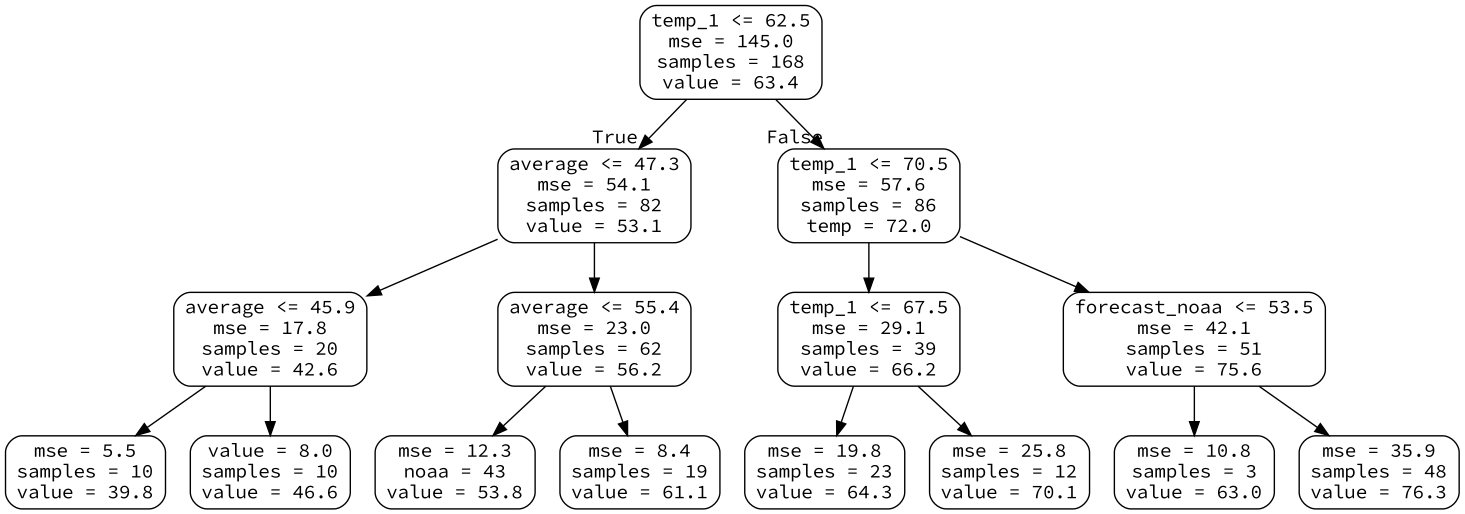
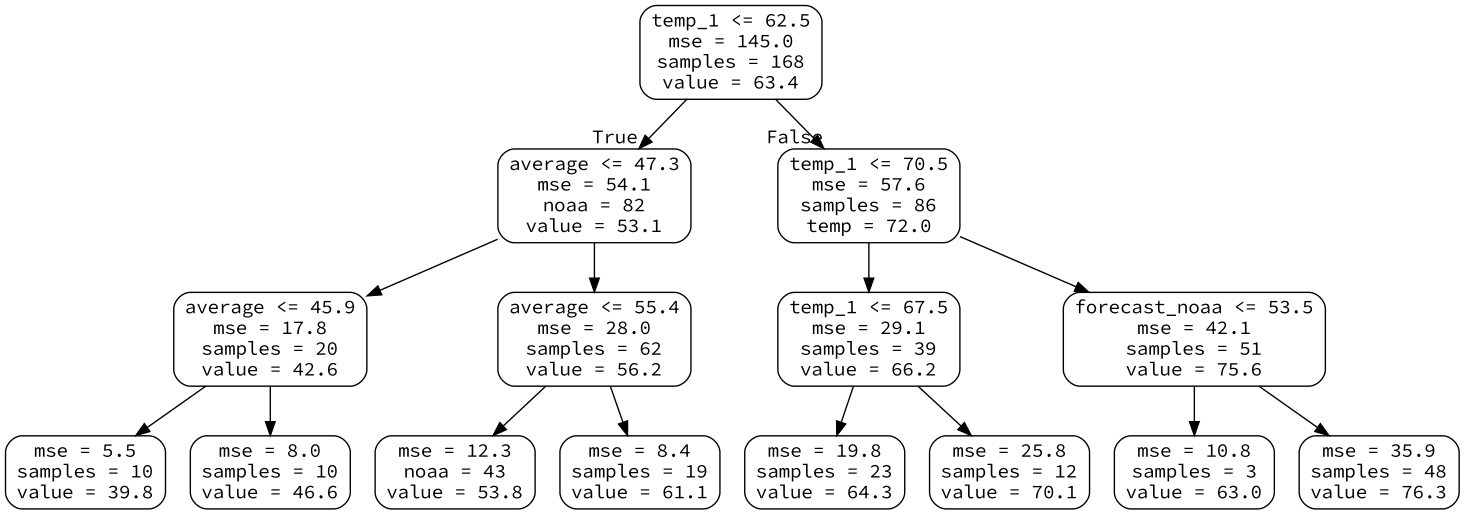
node "average <= 47.3 mse = 54.1 samples = 82 value = 53.1": label "average <= 47.3 mse = 54.1 samples = 82 value = 53.1" -> "average <= 47.3 mse = 54.1 noaa = 82 value = 53.1"
node "average <= 55.4 mse = 23.0 samples = 62 value = 56.2": label "average <= 55.4 mse = 23.0 samples = 62 value = 56.2" -> "average <= 55.4 mse = 28.0 samples = 62 value = 56.2"
node "value = 8.0 samples = 10 value = 46.6": label "value = 8.0 samples = 10 value = 46.6" -> "mse = 8.0 samples = 10 value = 46.6"
